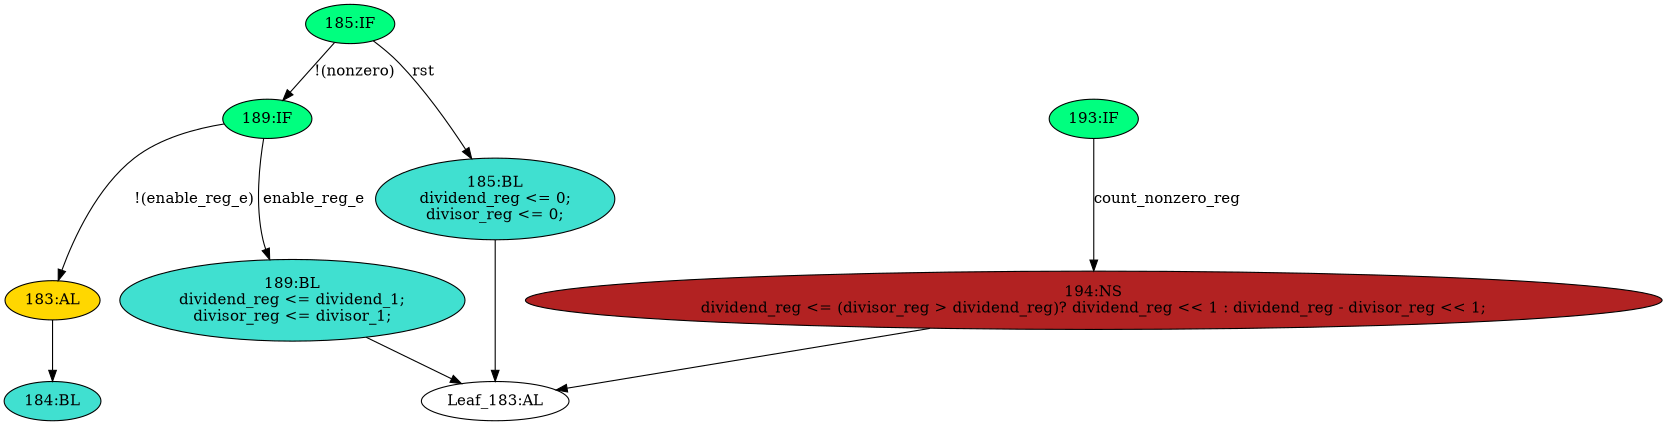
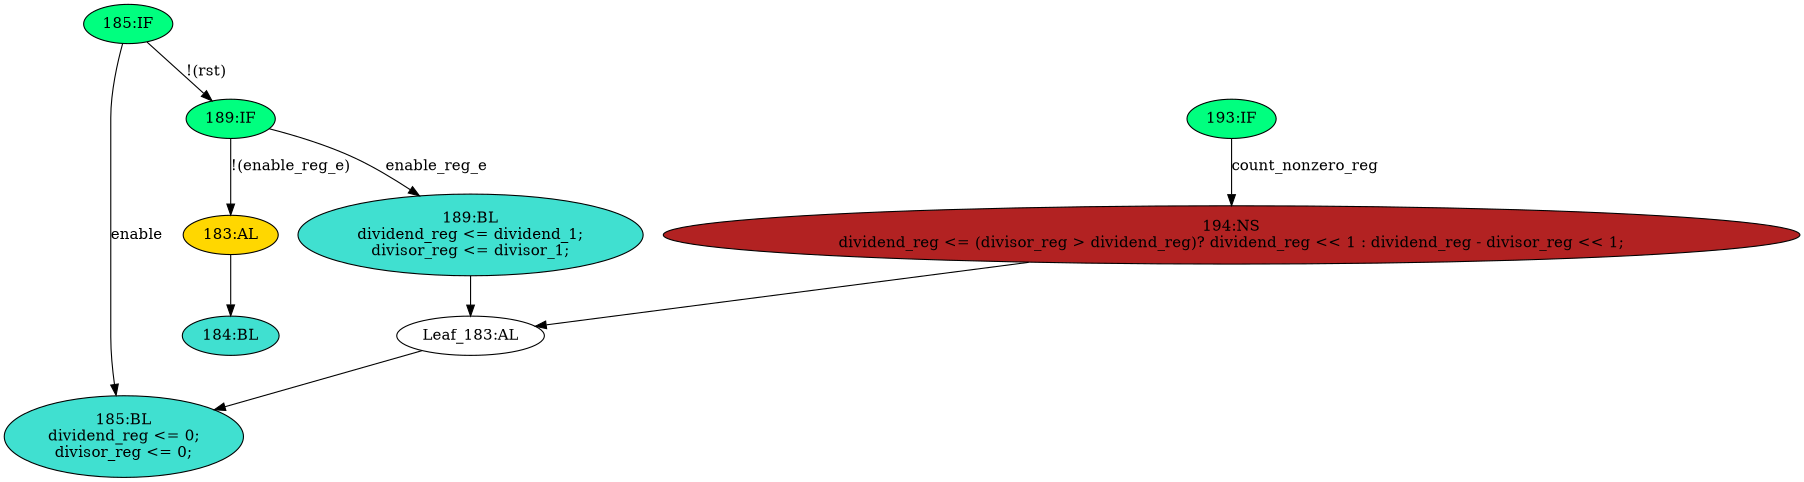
edge "185:IF" -> "189:IF": label "!(nonzero)" -> "!(rst)"
edge "185:IF" -> "185:BL dividend_reg <= 0; divisor_reg <= 0;": label "rst" -> "enable"
edge "185:BL dividend_reg <= 0; divisor_reg <= 0;" -> "Leaf_183:AL": reversed
